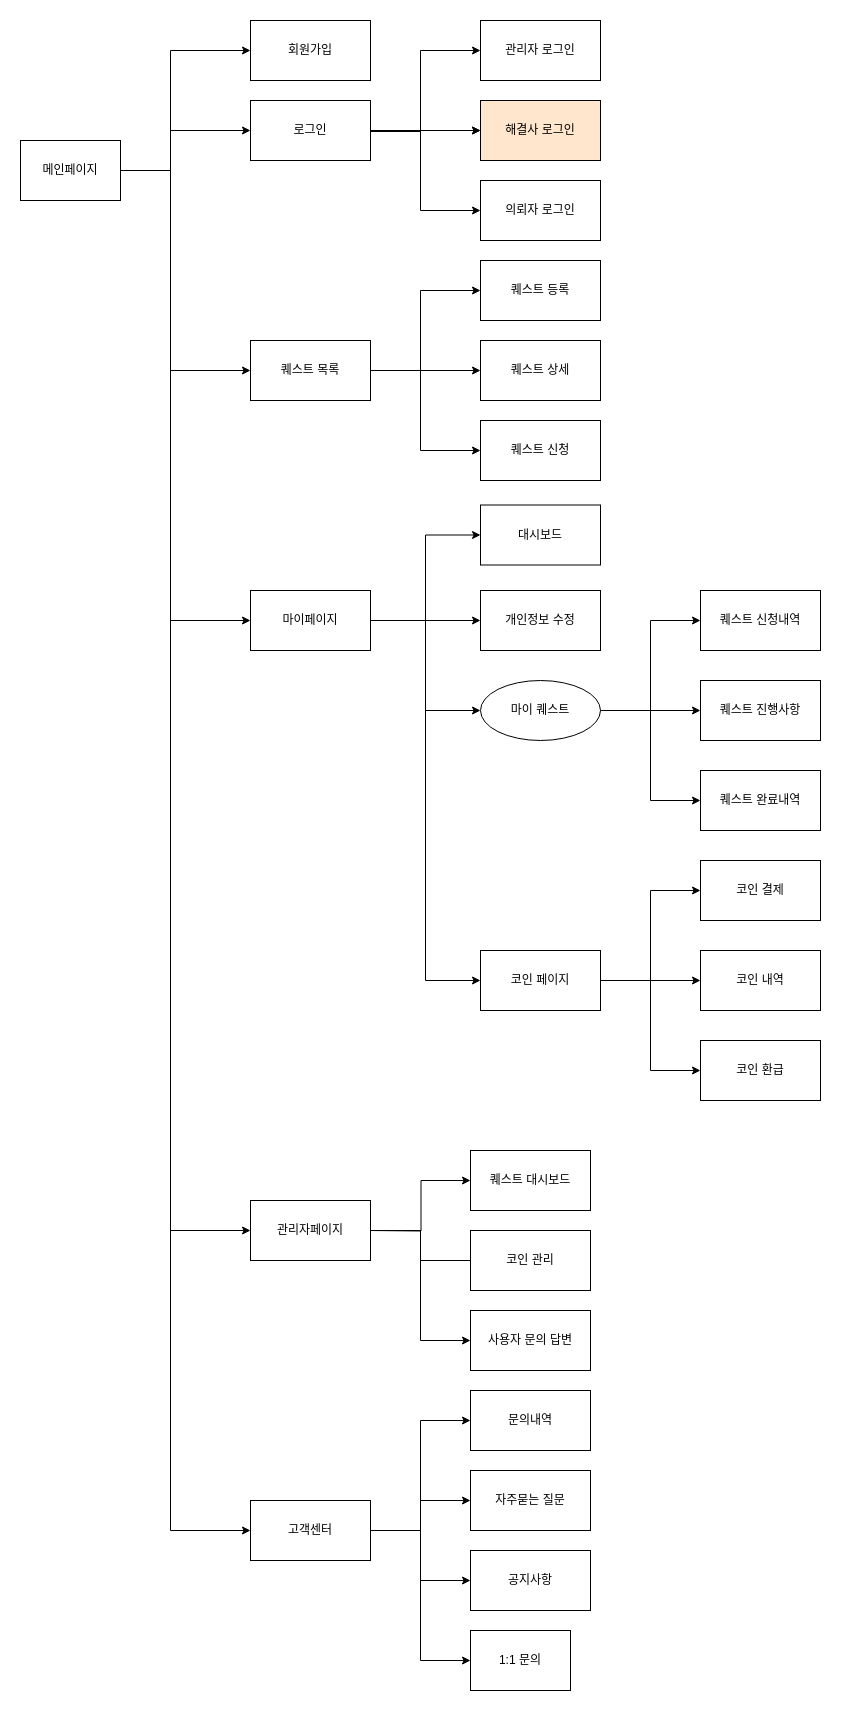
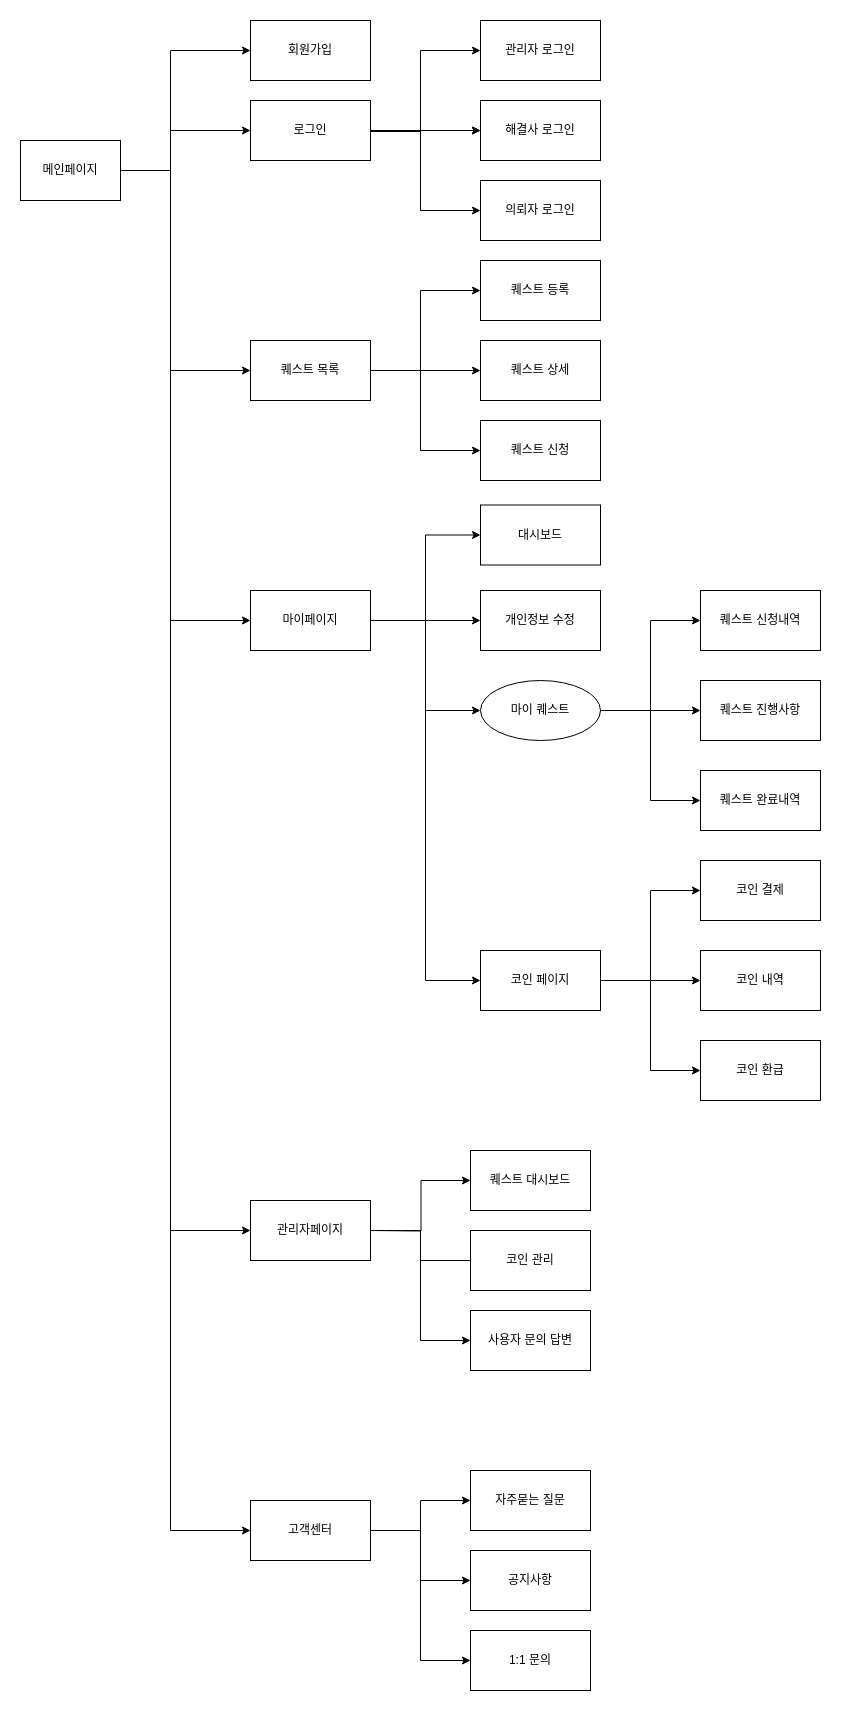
node "해결사 로그인": fillcolor #ffe6cc -> #ffffff
node "문의내역": removed
edge "고객센터" -> "문의내역": removed
node "1:1 문의": size 100x60 -> 120x60
